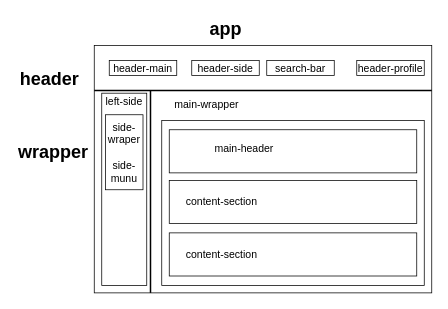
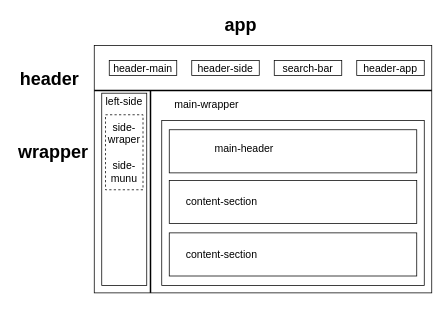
node "app": moved (225, 29) -> (240, 25)
node "search-bar": moved (300, 68) -> (308, 68)
node "header-profile": label "header-profile" -> "header-app"
node "side-wraper side-munu": style solid -> dashed
